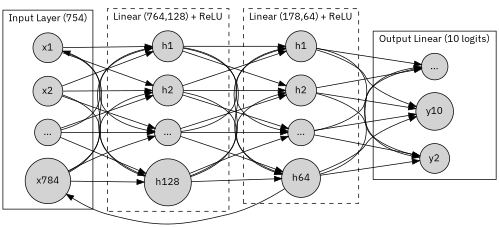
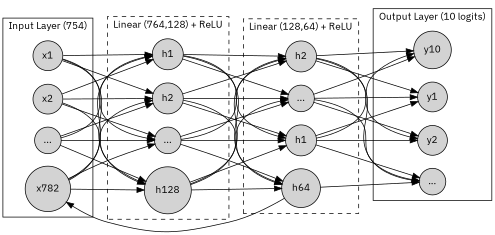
cluster "Linear (178,64) + ReLU": label "Linear (178,64) + ReLU" -> "Linear (128,64) + ReLU"
cluster "Output Linear (10 logits)": label "Output Linear (10 logits)" -> "Output Layer (10 logits)"
node "y1": added
edge "h128" -> "x1": reversed
edge "h64" -> "y10": removed
edge "h64" -> "y2": removed
node "x784": label "x784" -> "x782"
